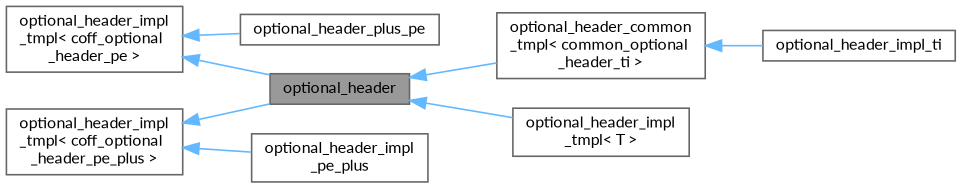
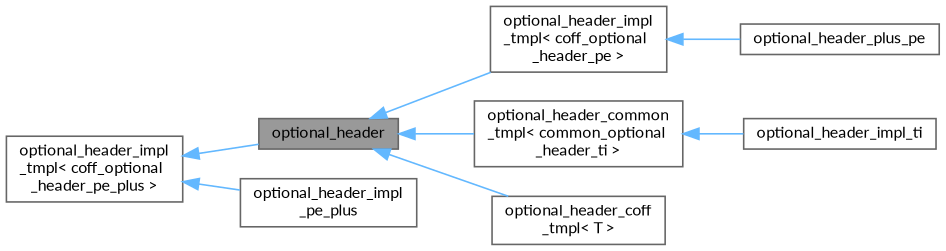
edge "optional_header" -> "optional_header_impl _tmpl< coff_optional _header_pe >": reversed
node "optional_header_impl _tmpl< T >": label "optional_header_impl _tmpl< T >" -> "optional_header_coff _tmpl< T >"
